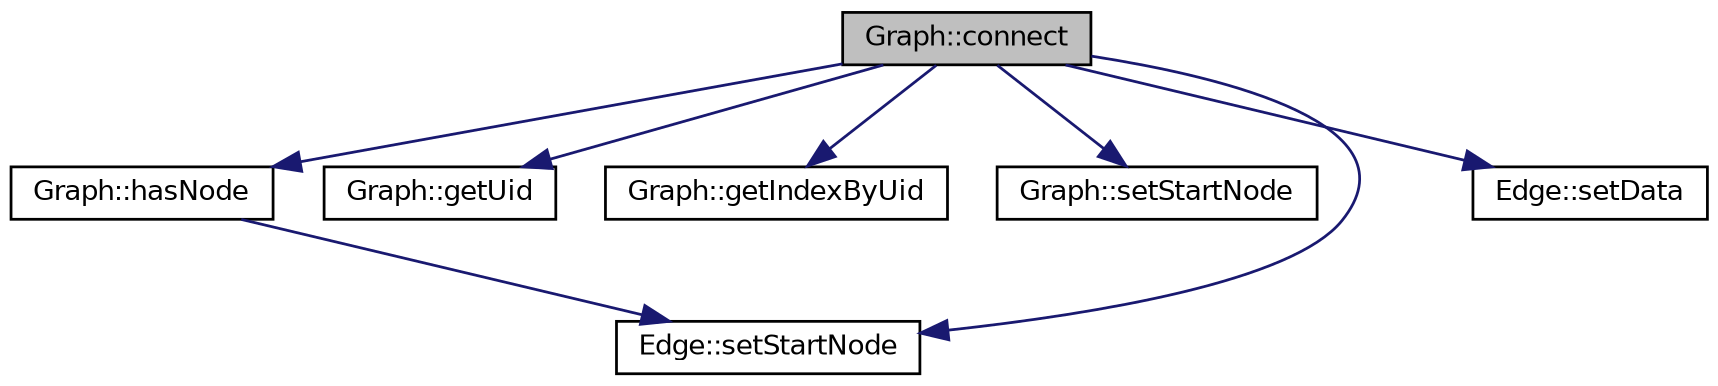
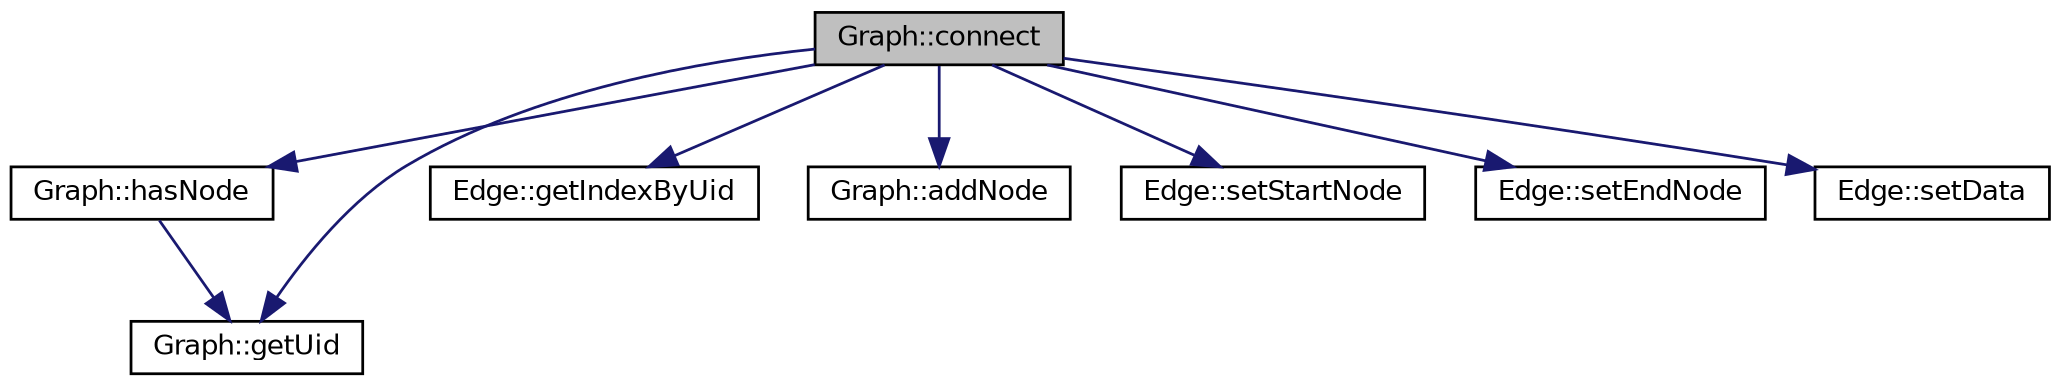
node "Graph::getIndexByUid": label "Graph::getIndexByUid" -> "Edge::getIndexByUid"
node "Graph::setStartNode": label "Graph::setStartNode" -> "Graph::addNode"
node "Edge::setEndNode": added
edge "Graph::hasNode" -> "Edge::setStartNode": now "Graph::hasNode" -> "Graph::getUid"
